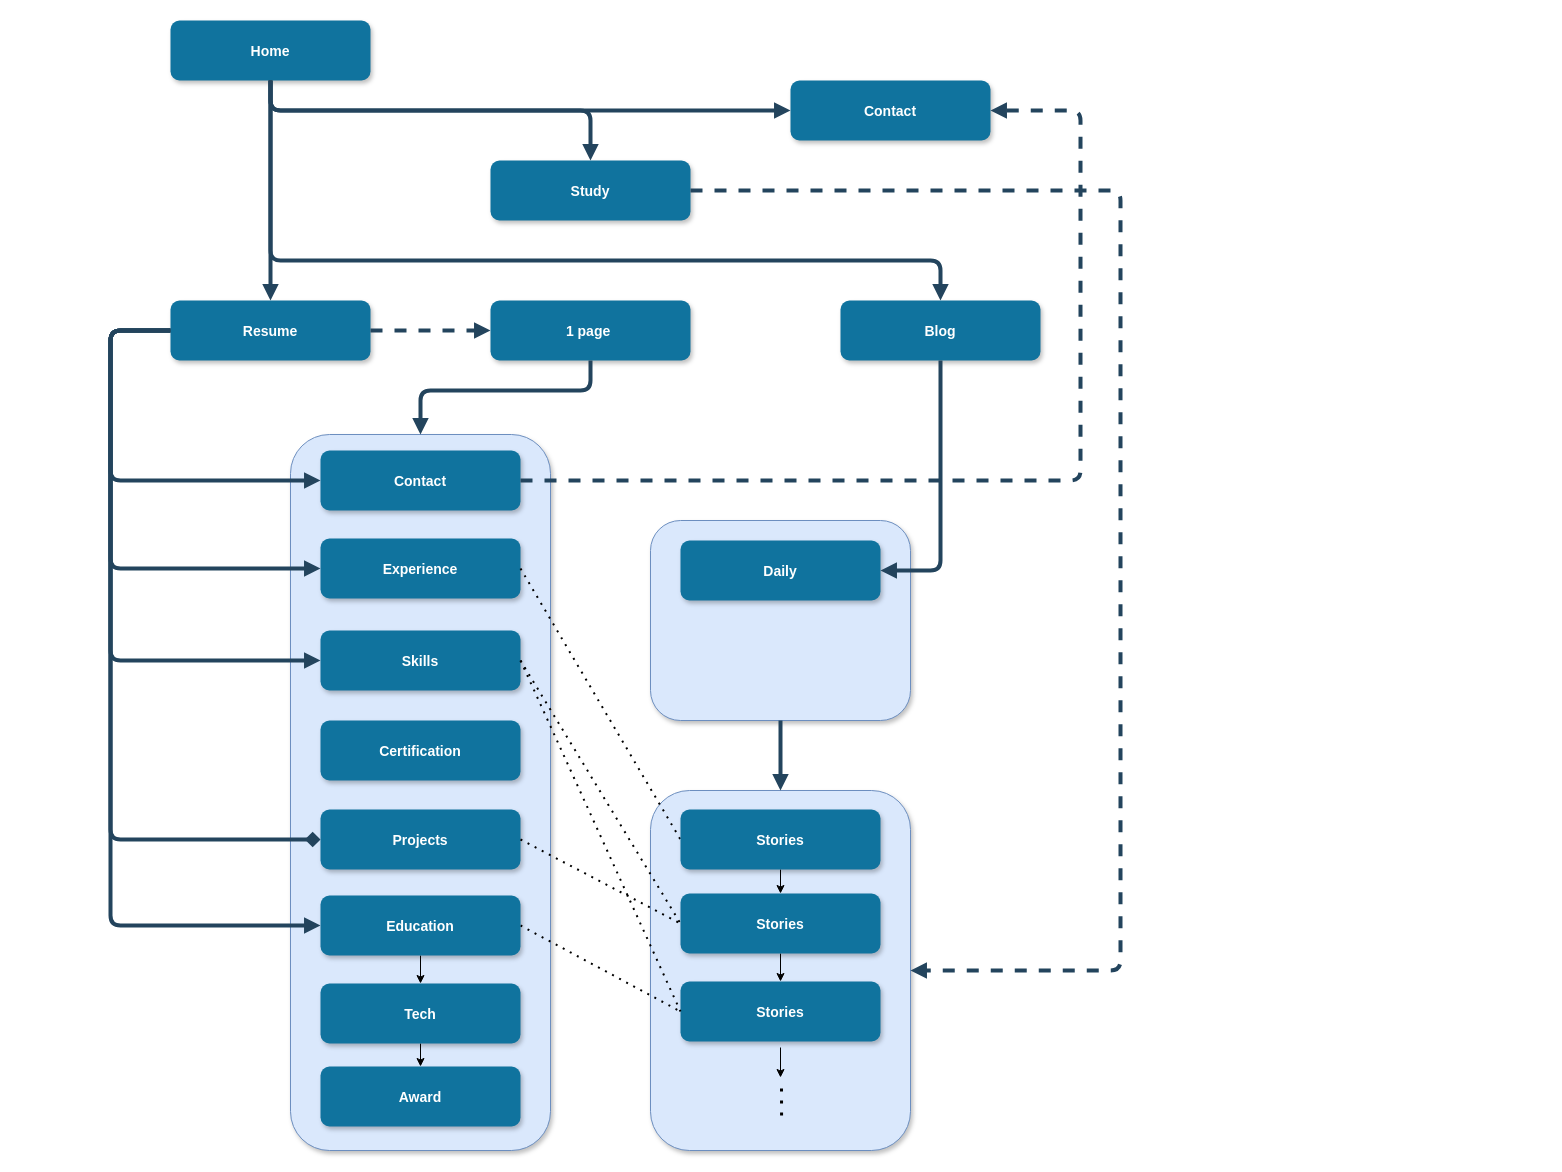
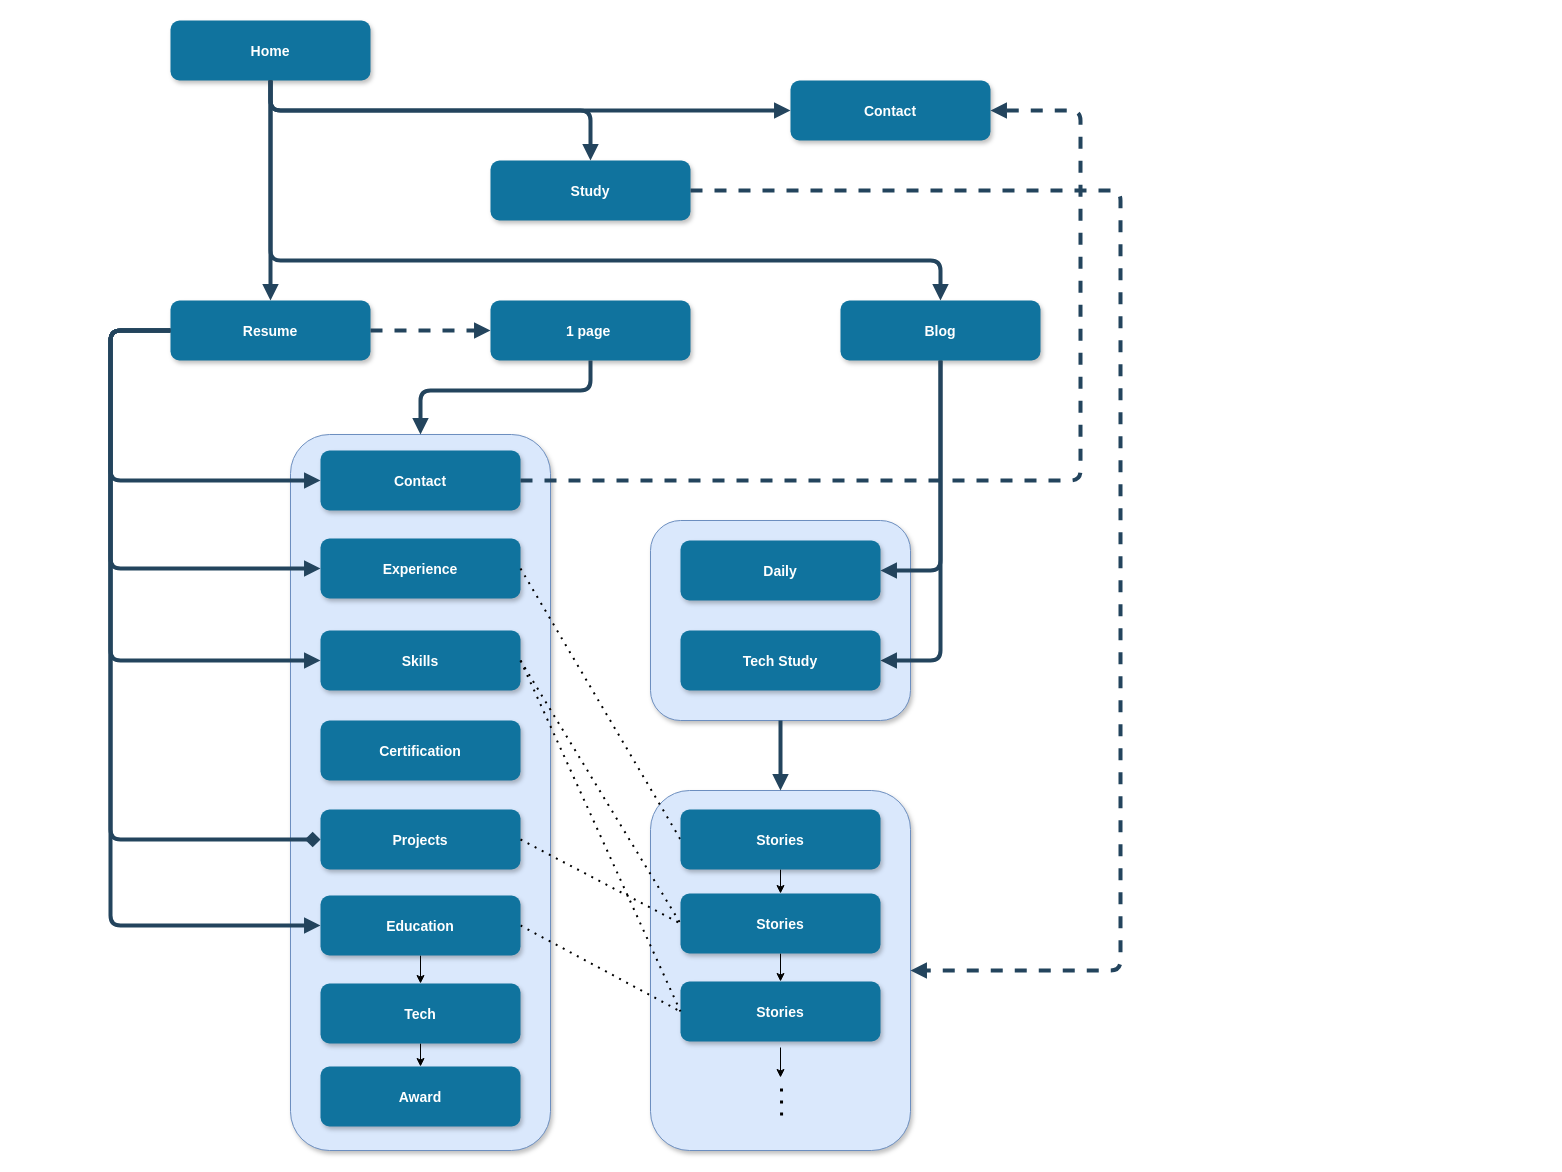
edge "Blog" -> "Tech Study": added
node "Tech Study": added
